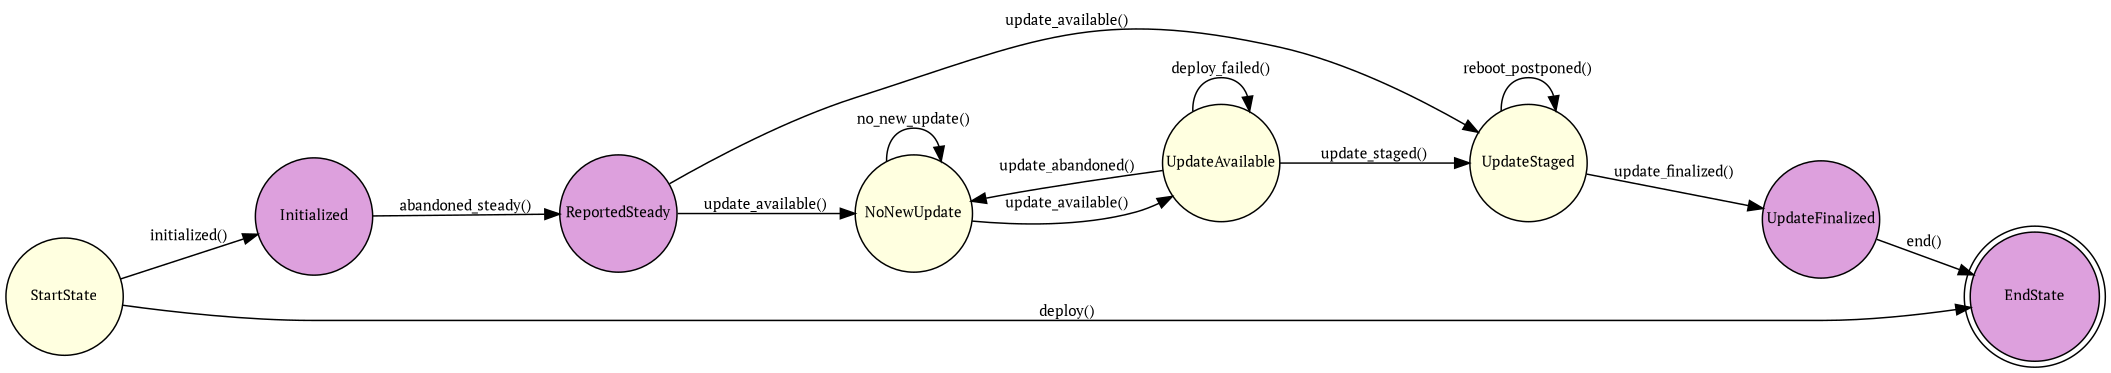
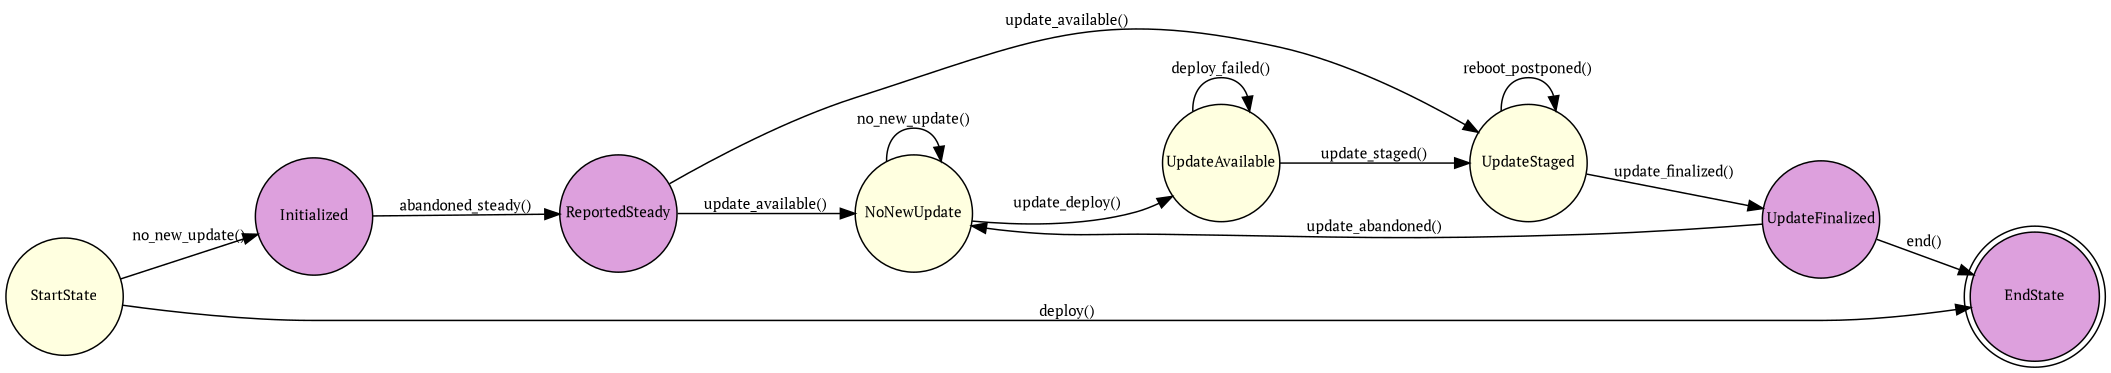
edge "UpdateAvailable" -> "NoNewUpdate": now "UpdateFinalized" -> "NoNewUpdate"
edge "NoNewUpdate" -> "UpdateAvailable": label "update_available()" -> "update_deploy()"
edge "StartState" -> "Initialized": label "initialized()" -> "no_new_update()"
